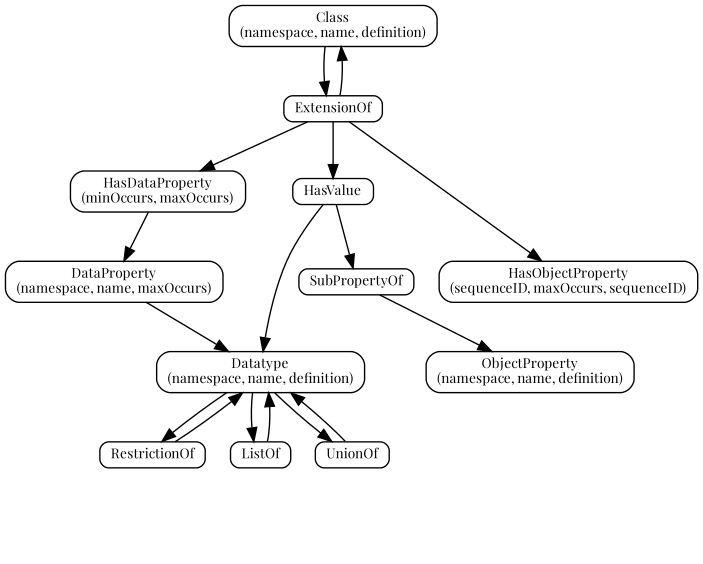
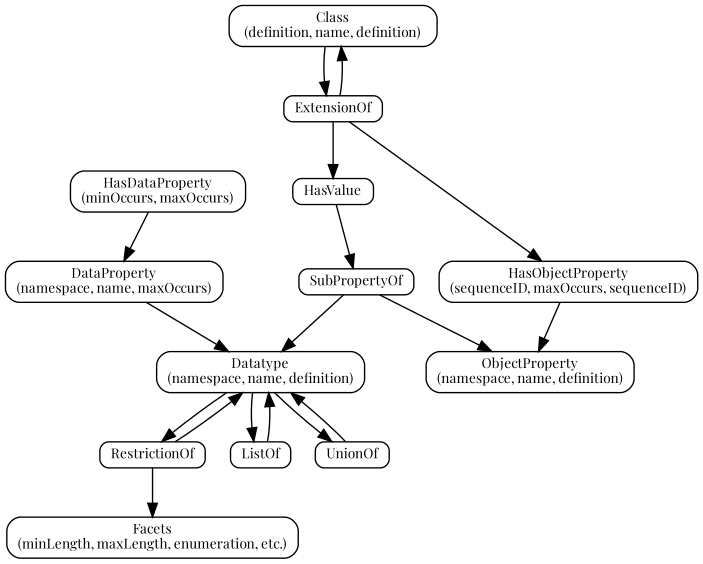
node "Class (namespace, name, definition)": label "Class (namespace, name, definition)" -> "Class (definition, name, definition)"
edge "ExtensionOf" -> "HasDataProperty (minOccurs, maxOccurs)": removed
edge "HasValue" -> "Datatype (namespace, name, definition)": now "SubPropertyOf" -> "Datatype (namespace, name, definition)"
edge "HasObjectProperty (sequenceID, maxOccurs, sequenceID)" -> "ObjectProperty (namespace, name, definition)": added
node "Facets (minLength, maxLength, enumeration, etc.)": added
